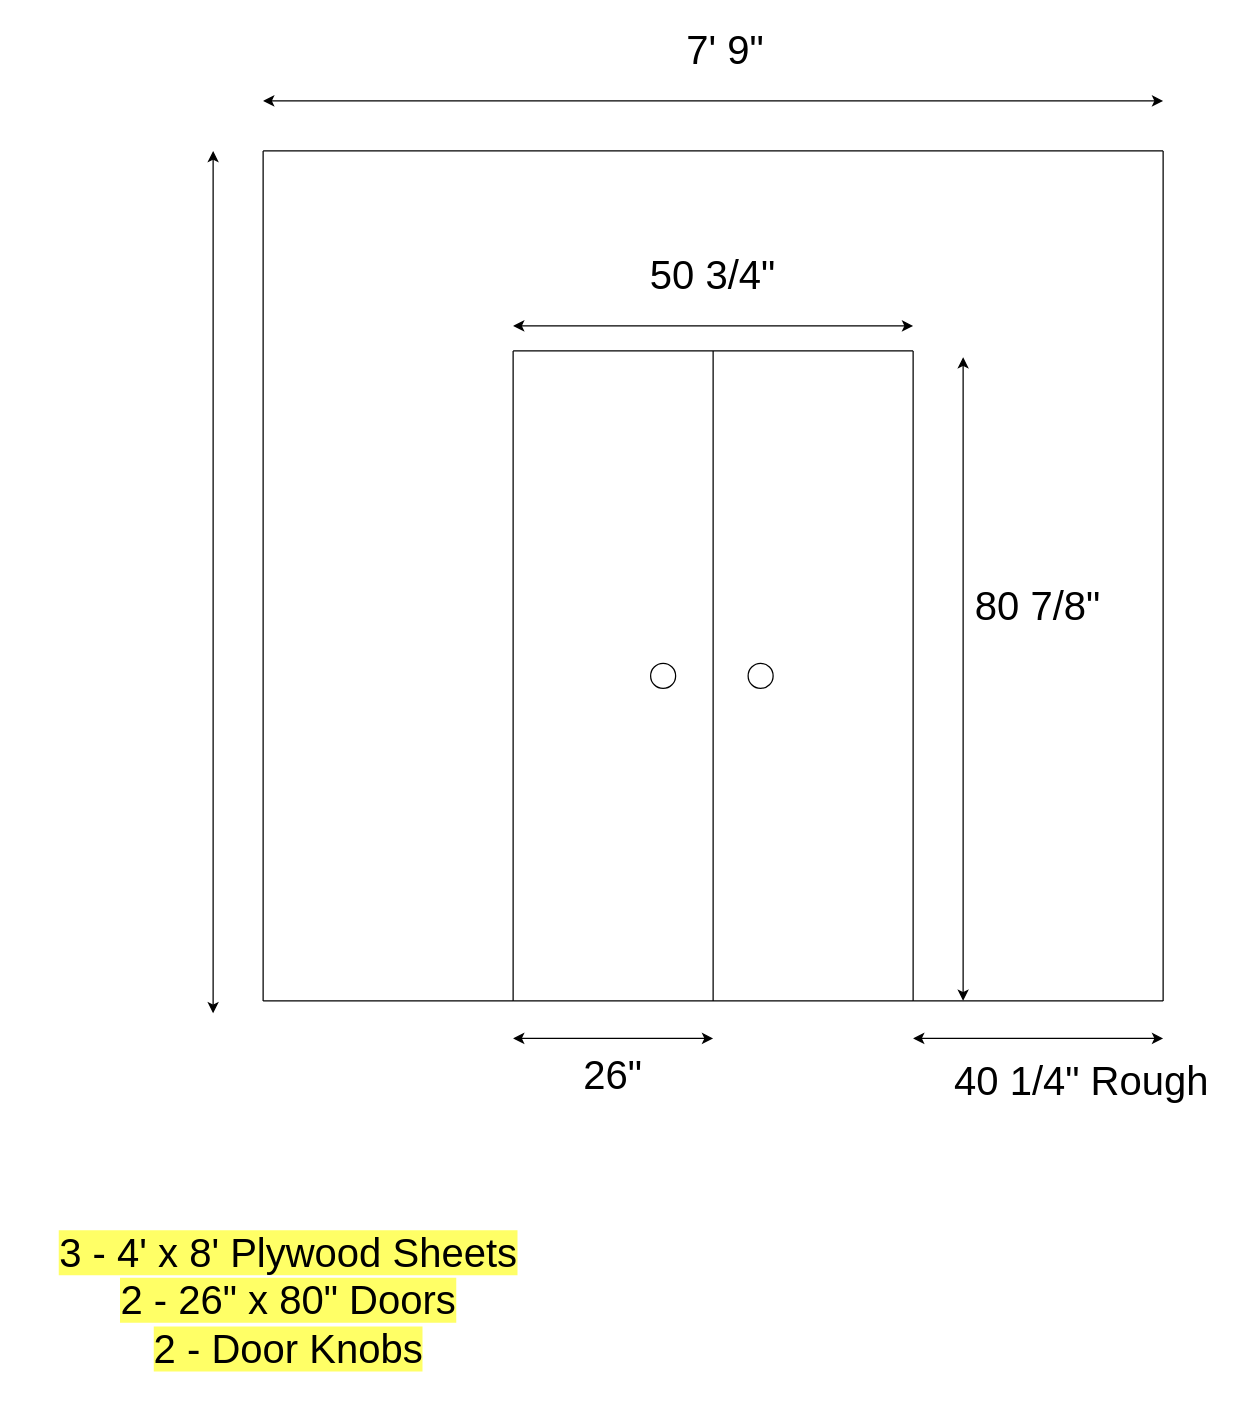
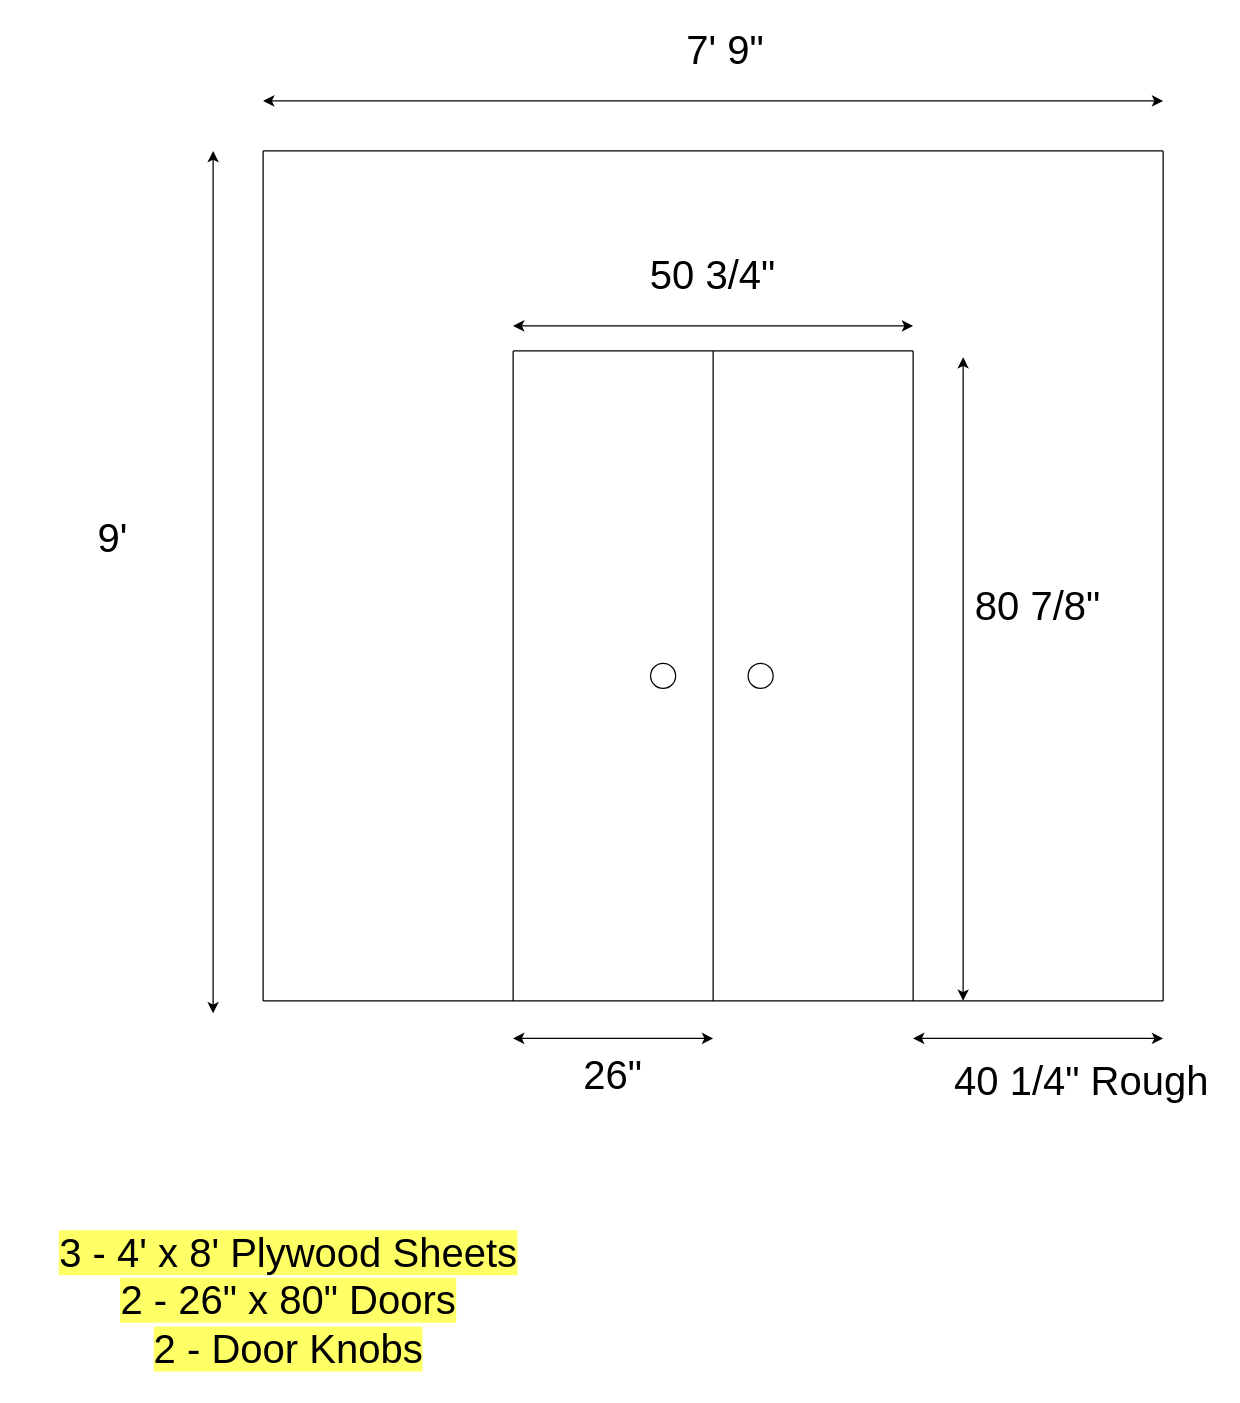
node "9'": added
